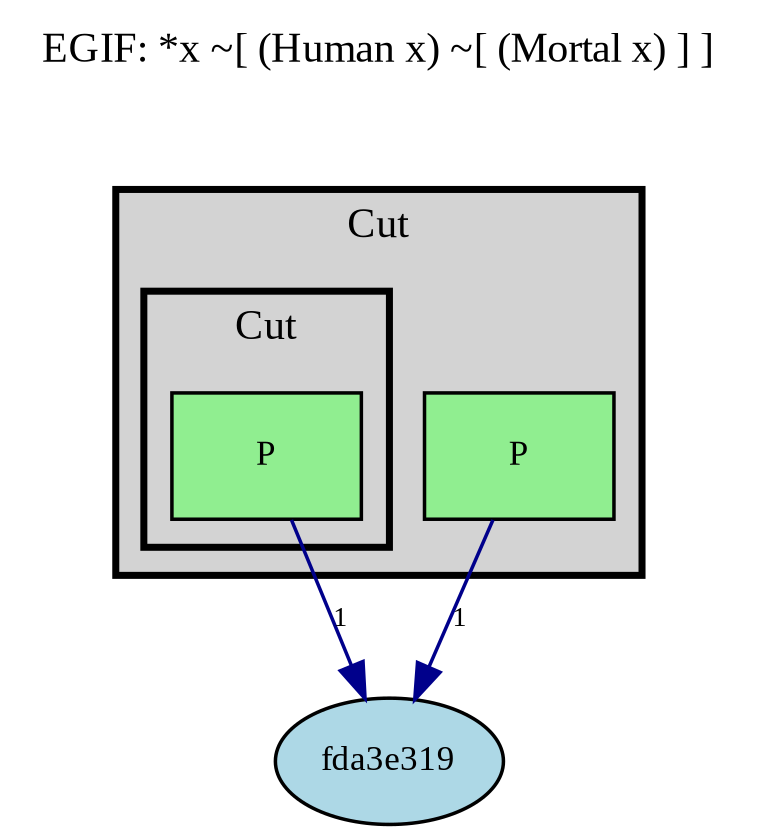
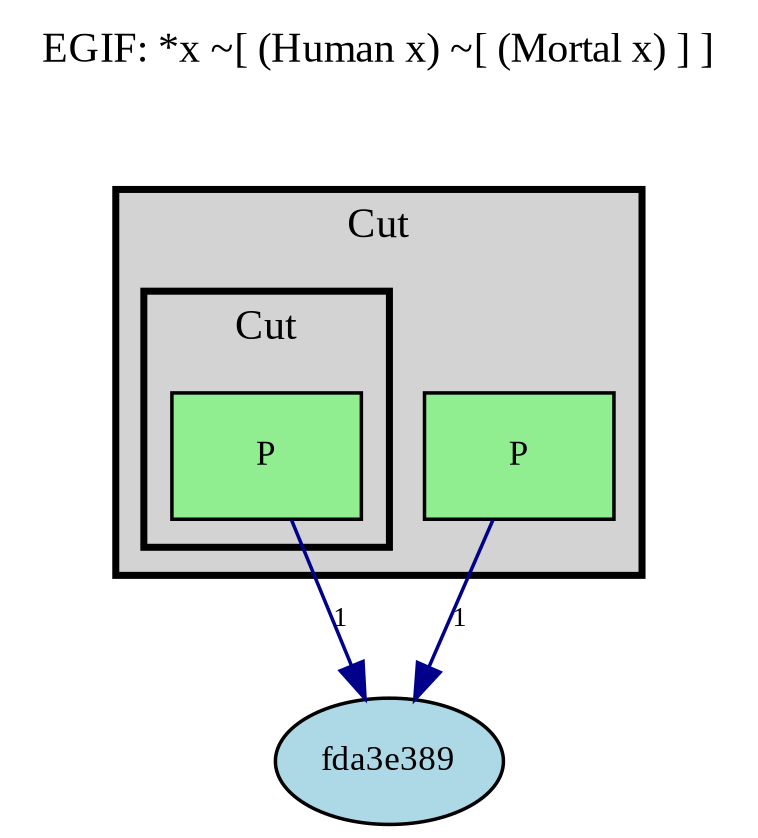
node "fda3e319": label "fda3e319" -> "fda3e389"
